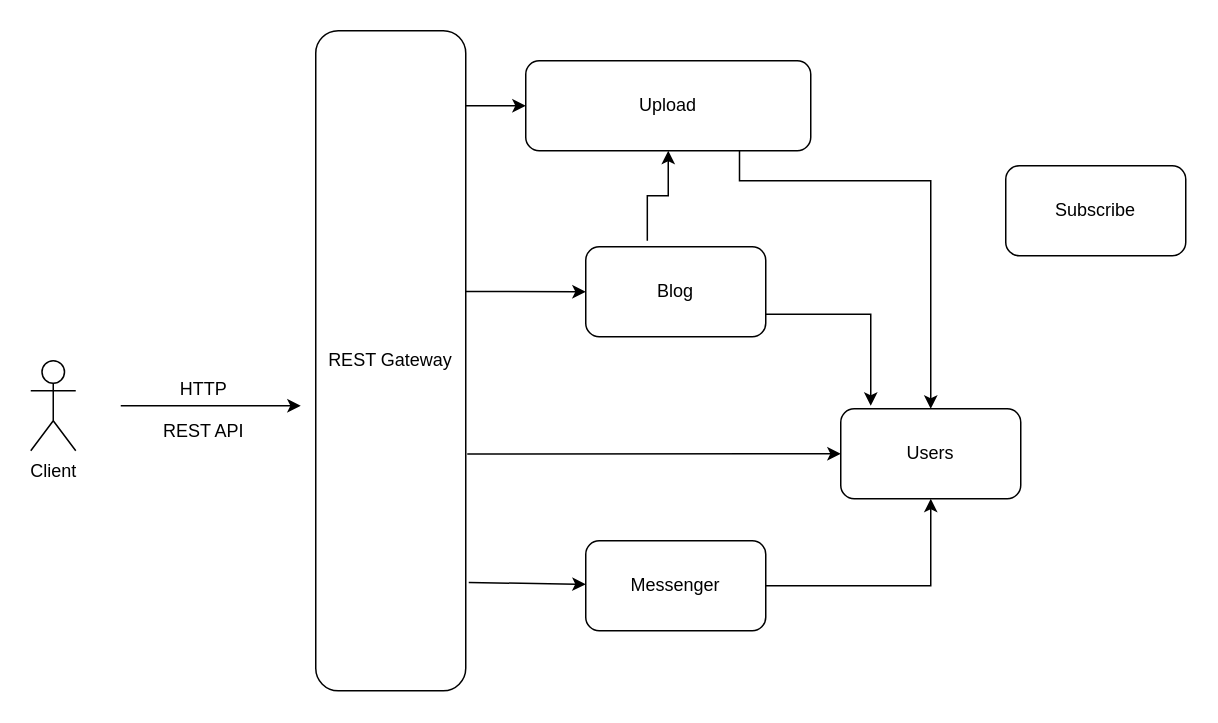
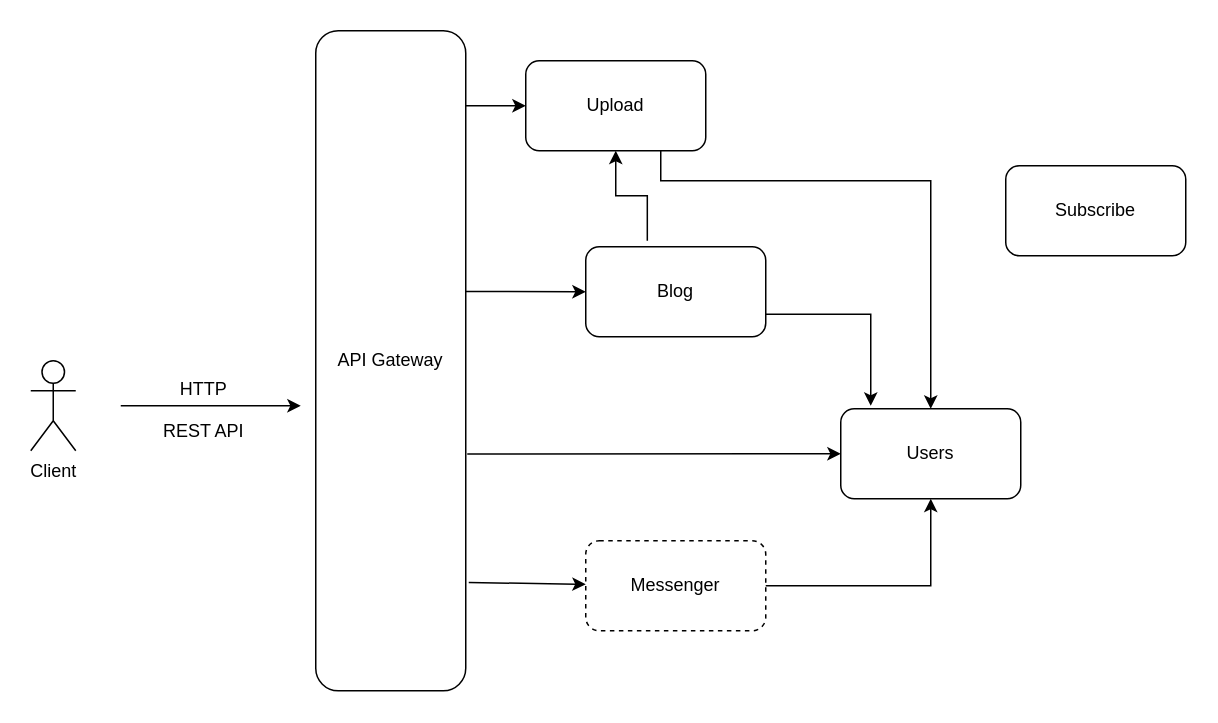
node "Upload": size 285x90 -> 180x90
node "REST Gateway": label "REST Gateway" -> "API Gateway"
node "Messenger": style solid -> dashed
